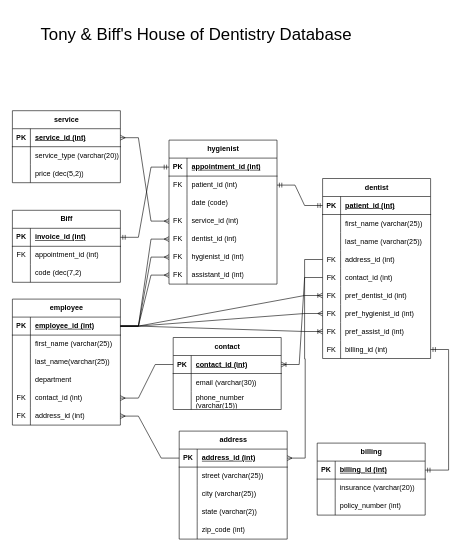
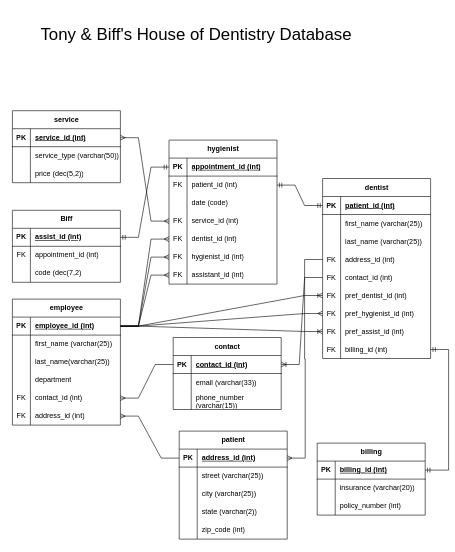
node "service_type (varchar(20))": label "service_type (varchar(20))" -> "service_type (varchar(50))"
node "invoice_id (int)": label "invoice_id (int)" -> "assist_id (int)"
node "email (varchar(30))": label "email (varchar(30))" -> "email (varchar(33))"
node "address": label "address" -> "patient"
